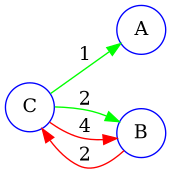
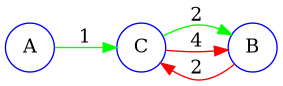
edge "C" -> "A": reversed
